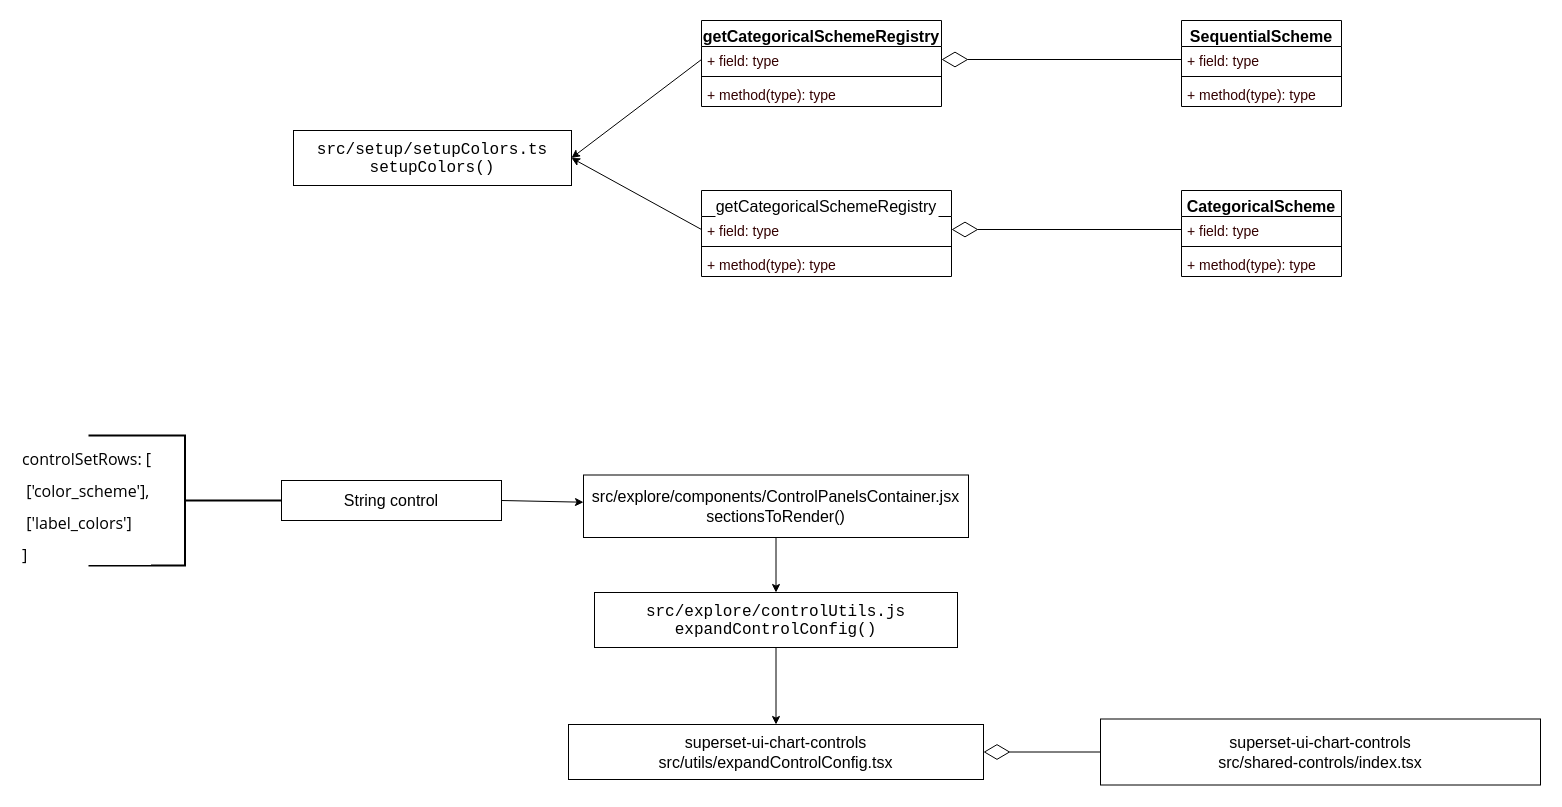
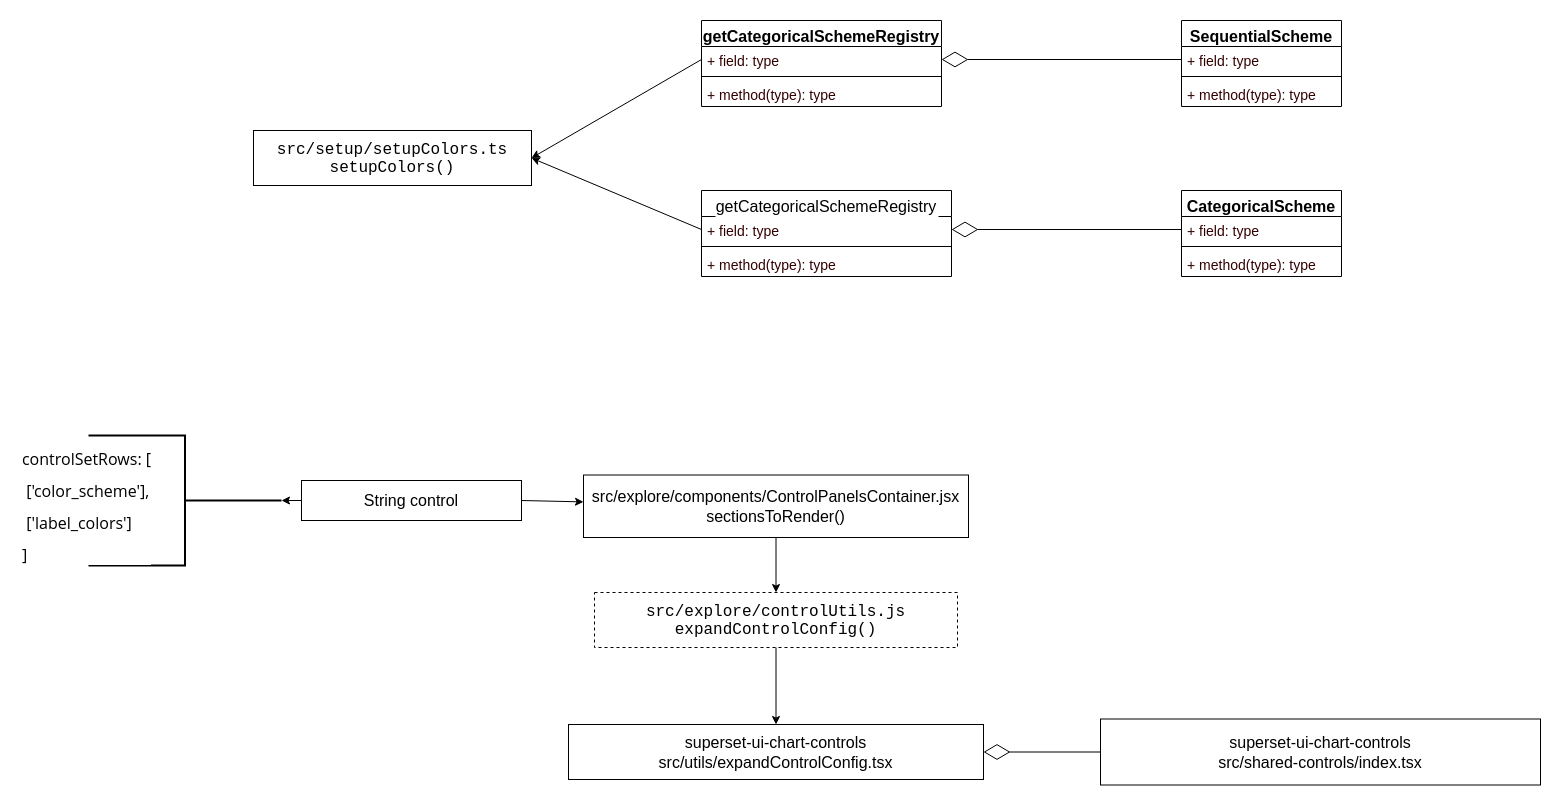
node "src/setup/setupColors.ts setupColors()": moved (433, 158) -> (393, 158)
node "String control": moved (392, 501) -> (412, 501)
node "src/explore/controlUtils.js expandControlConfig()": style solid -> dashed
